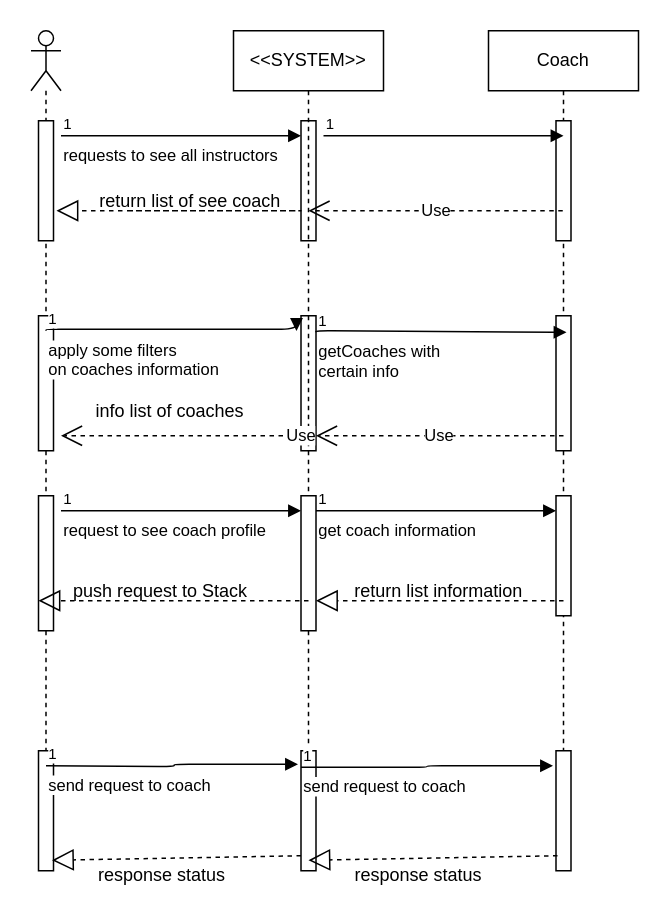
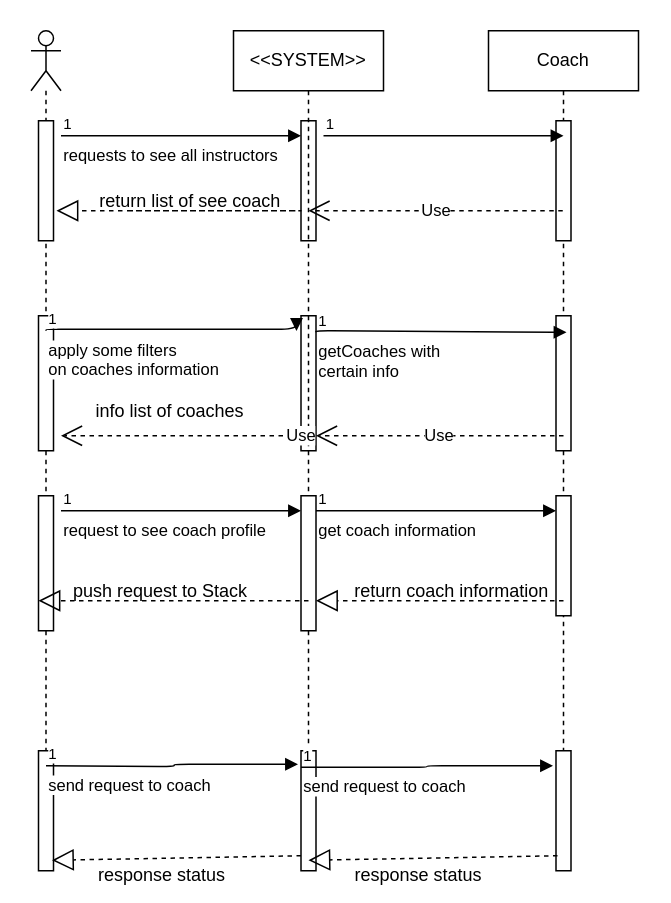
node "return list information": label "return list information" -> "return coach information"
